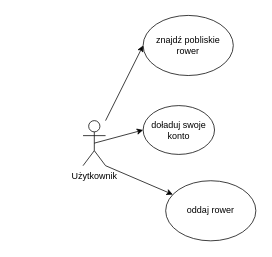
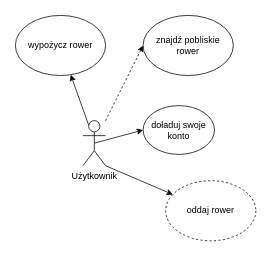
node "wypożycz rower": added
edge "Użytkownik" -> "znajdź pobliskie rower": style solid -> dashed
edge "Użytkownik" -> "wypożycz rower": added
node "oddaj rower": style solid -> dashed
